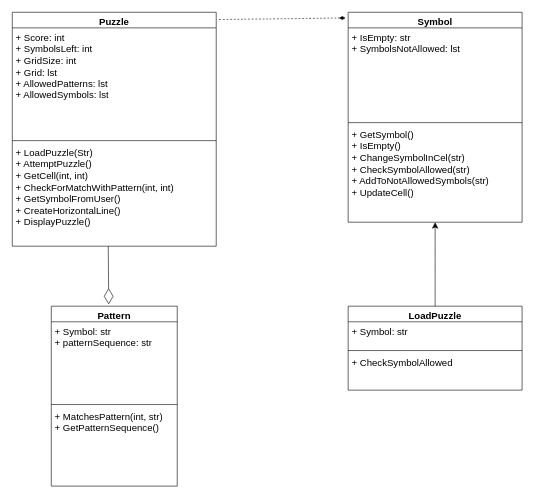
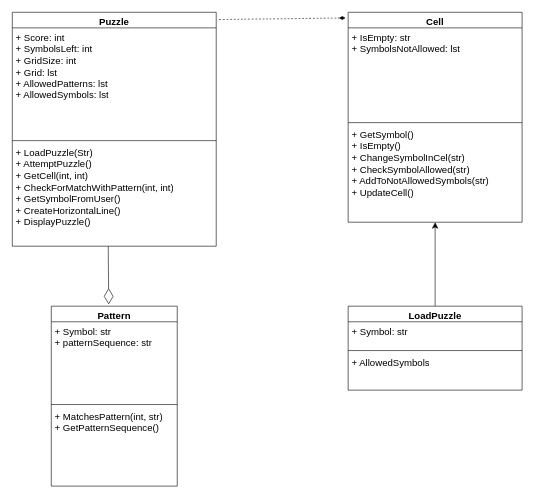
node "Symbol": label "Symbol" -> "Cell"
node "+ CheckSymbolAllowed": label "+ CheckSymbolAllowed" -> "+ AllowedSymbols"
